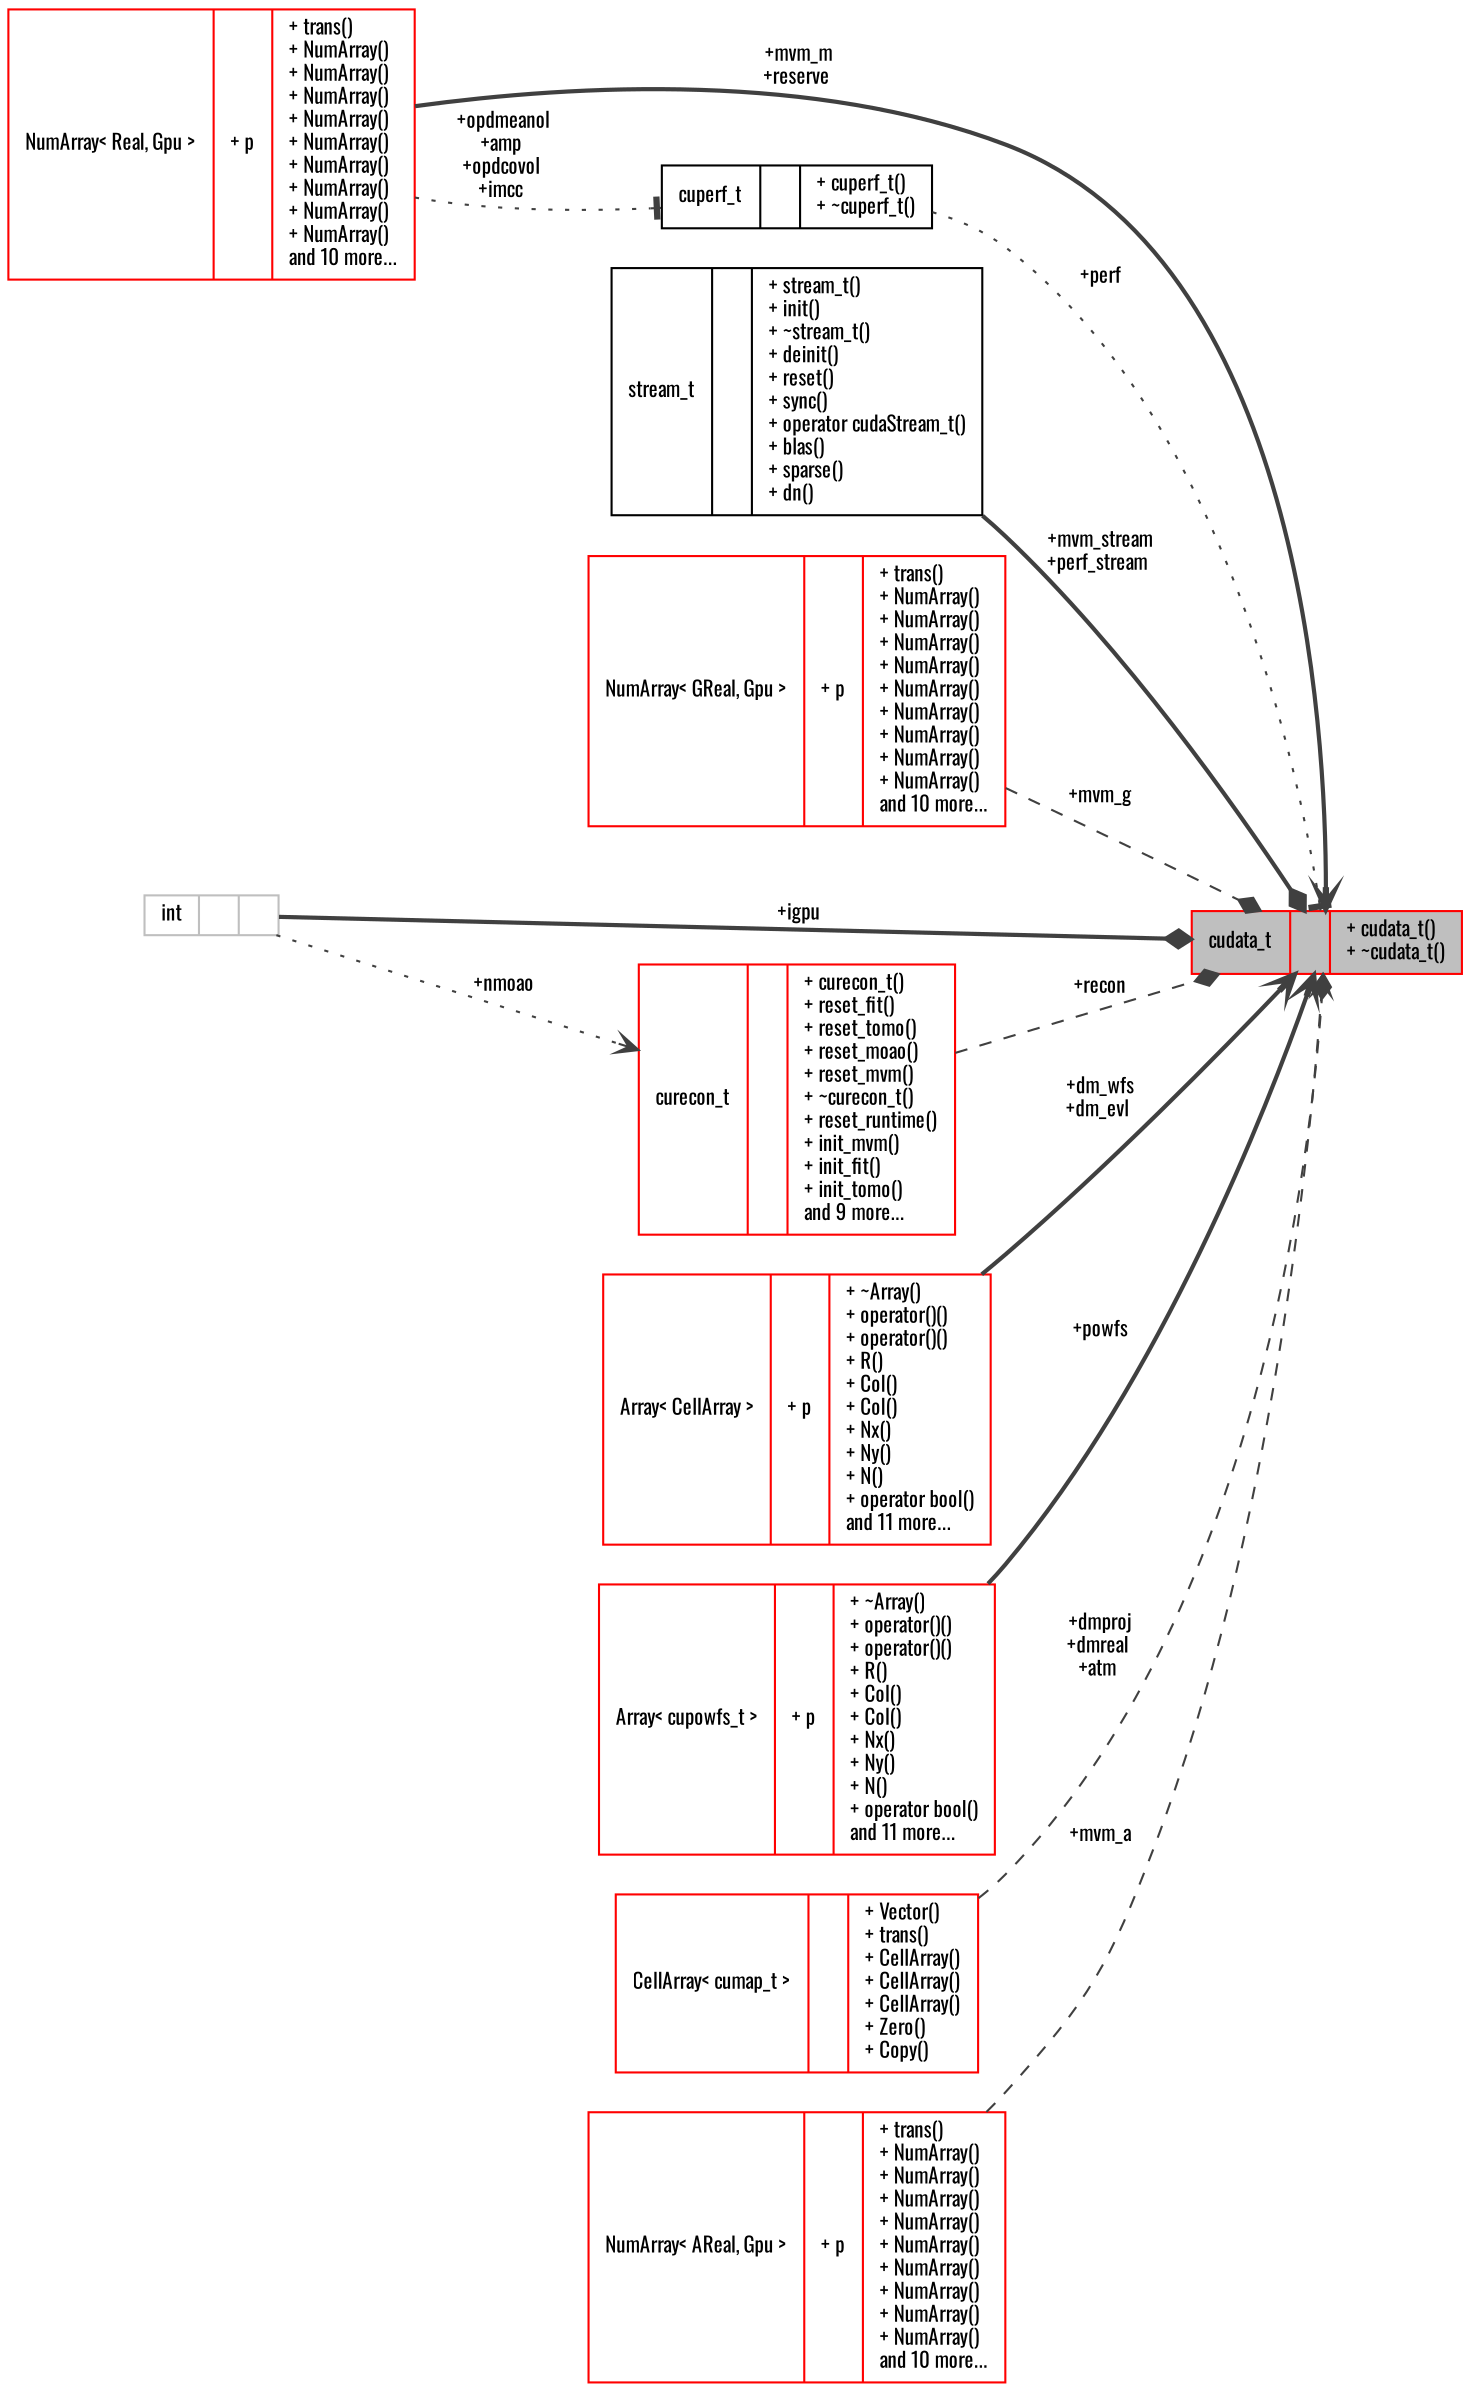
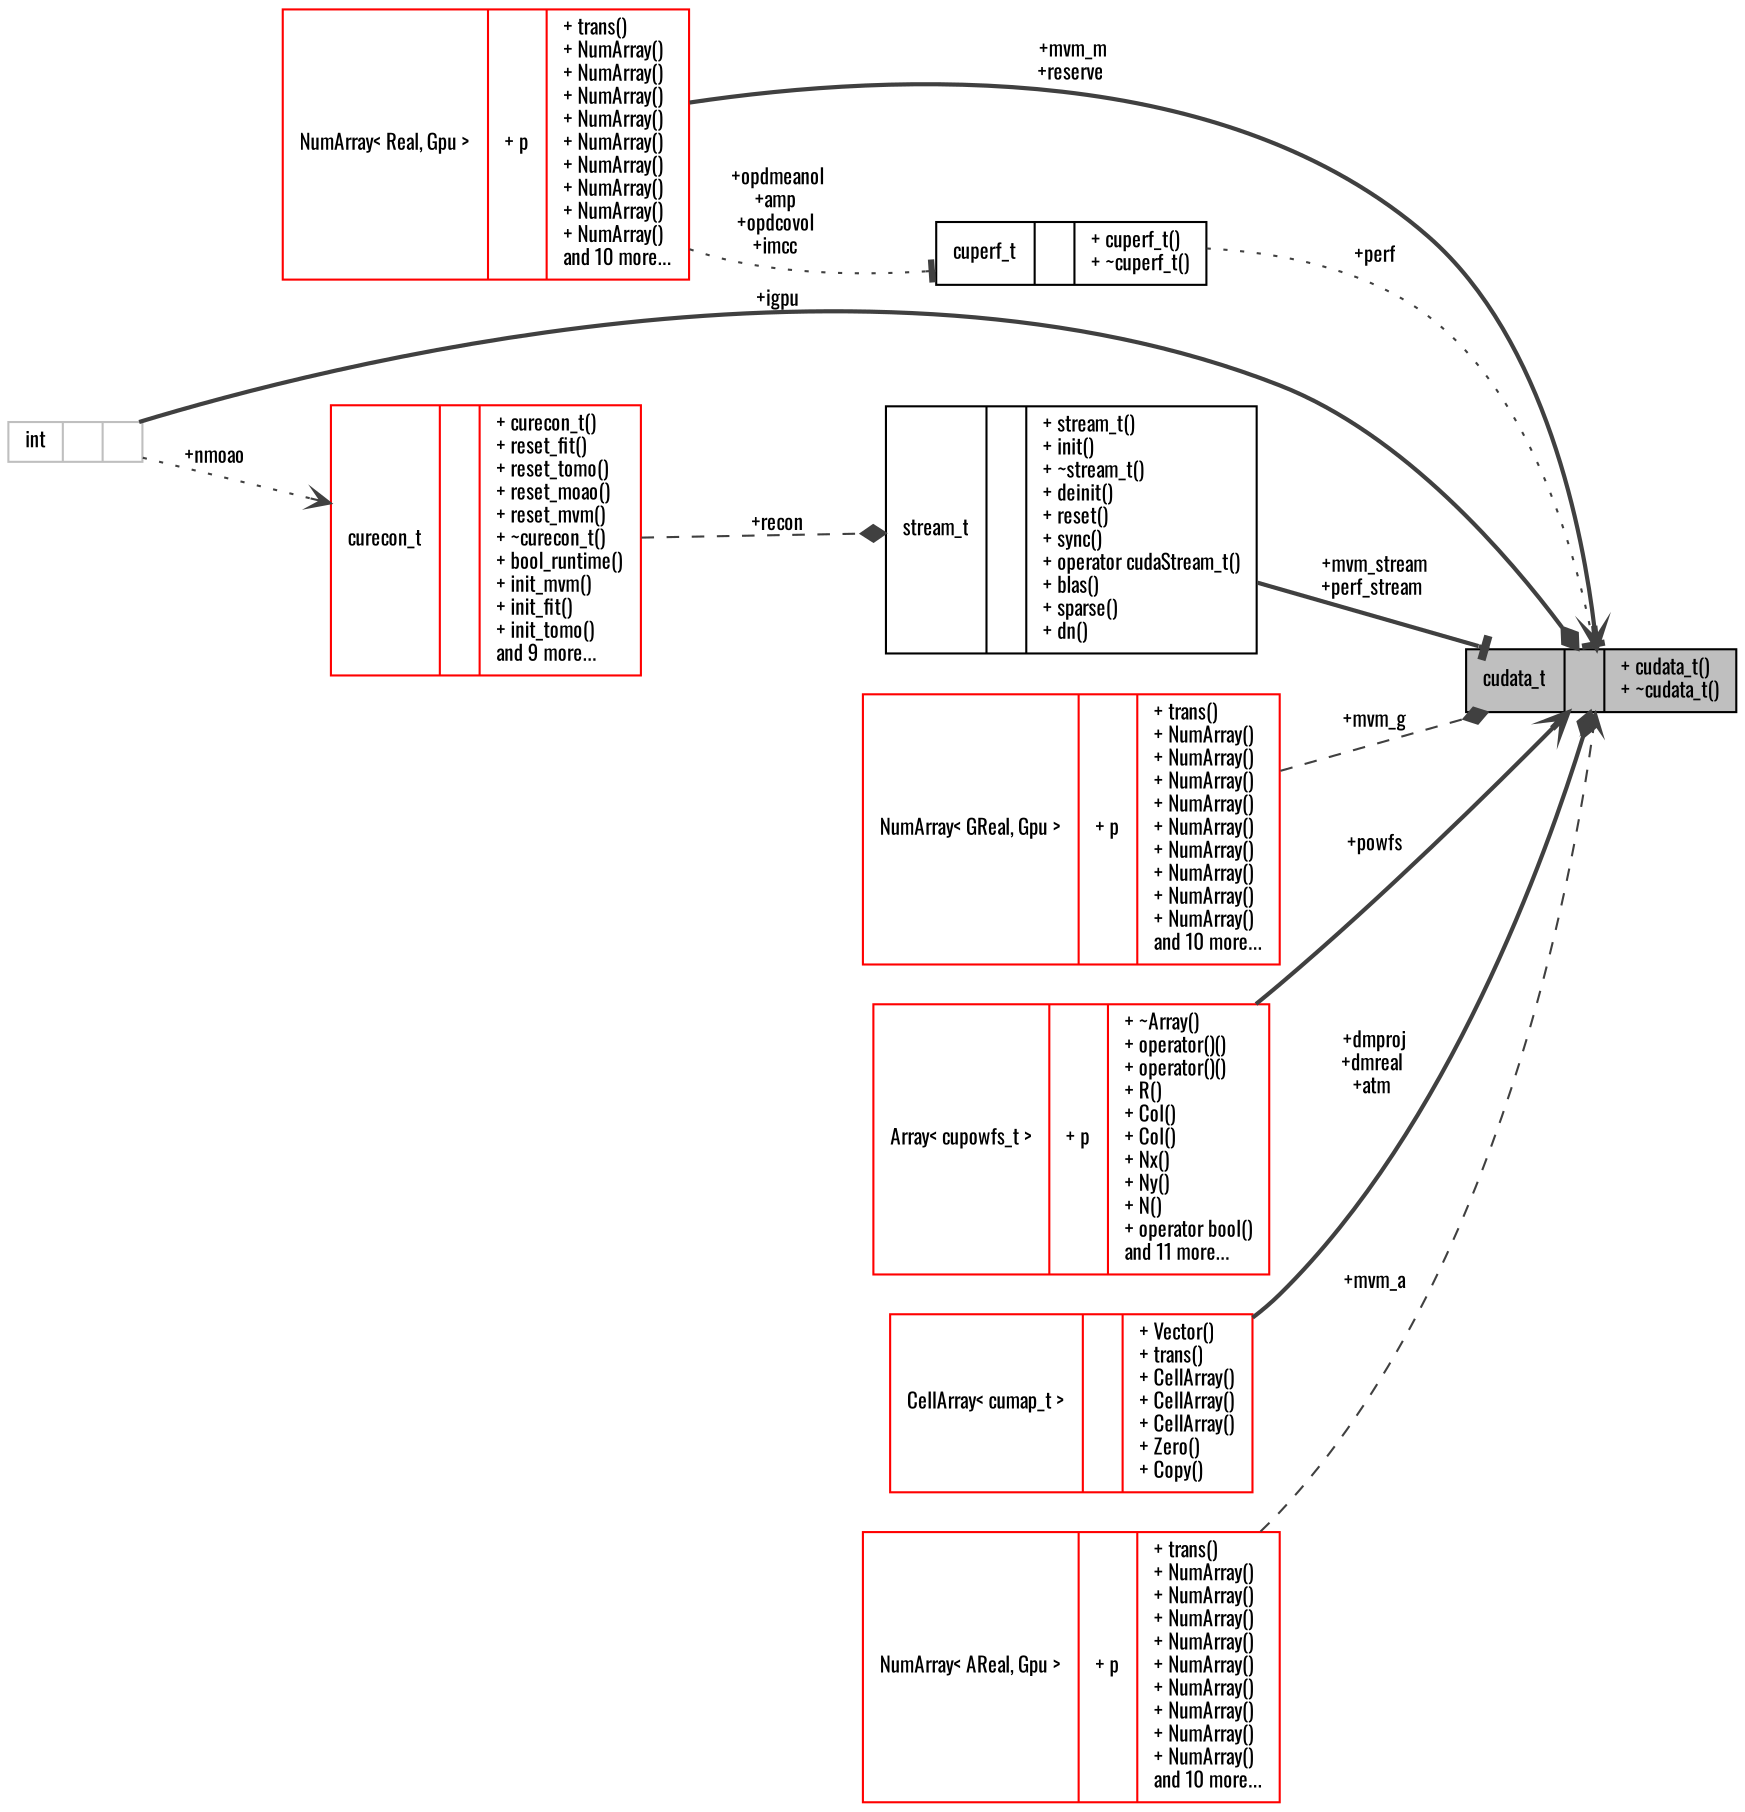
edge "stream_t" -> "cudata_t": arrowhead diamond -> tee
node "cudata_t": color red -> black
edge "curecon_t" -> "cudata_t": now "curecon_t" -> "stream_t"
node "curecon_t": text "+ reset_runtime()" -> "+ bool_runtime()"
node "Array< CellArray >": removed
edge "CellArray< cumap_t >" -> "cudata_t": style dashed -> bold
